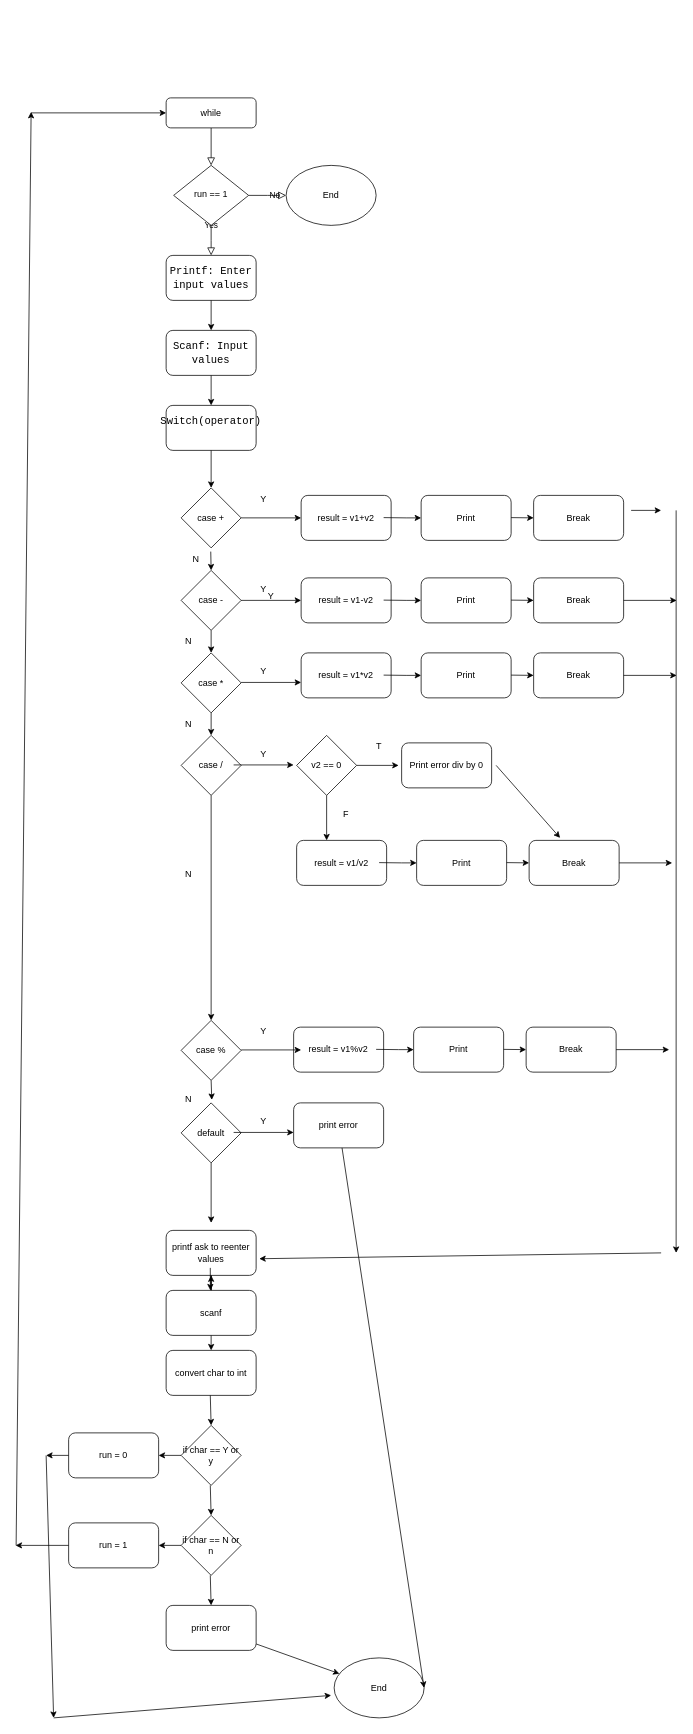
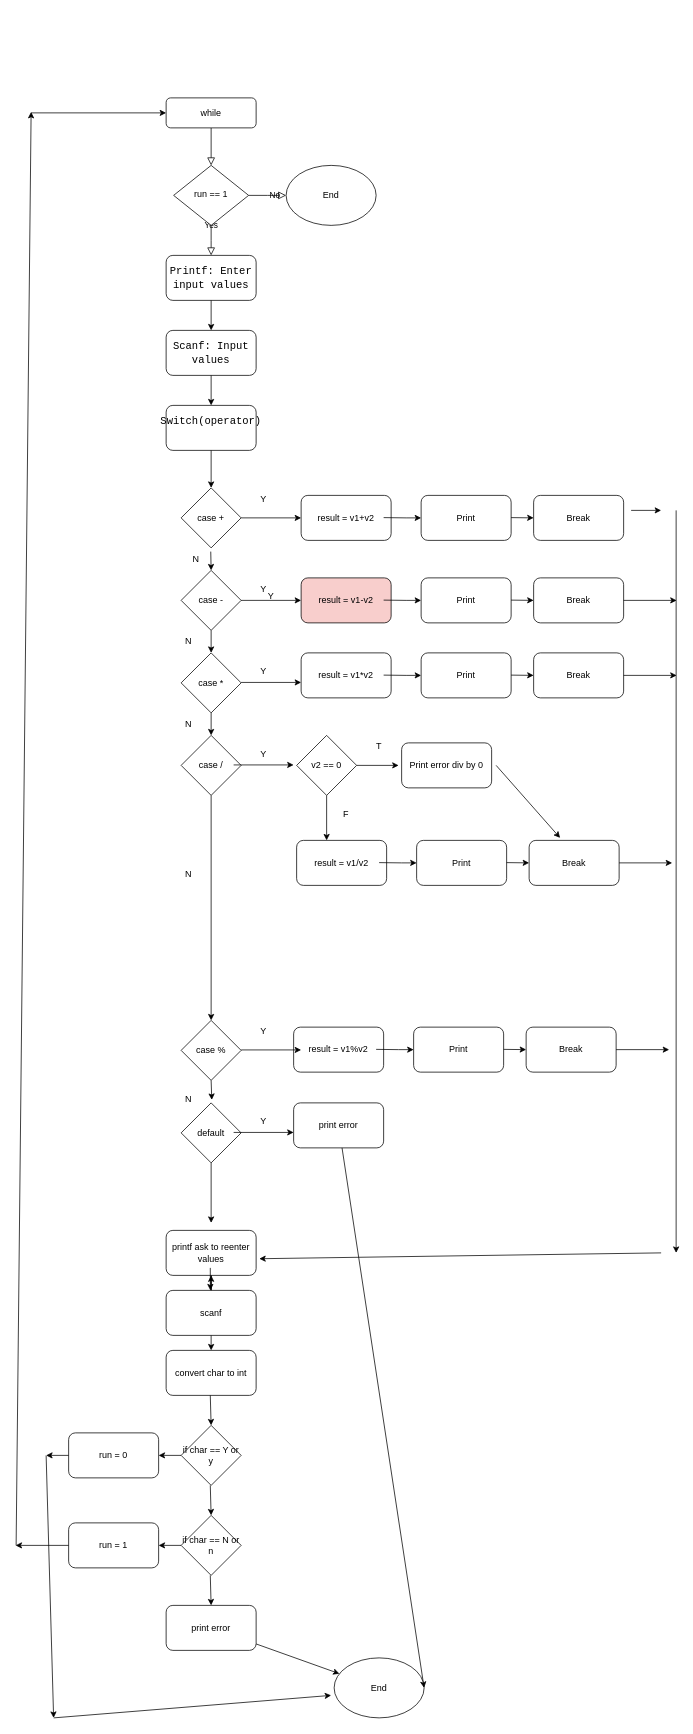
node "result = v1-v2": fillcolor #ffffff -> #f8cecc
